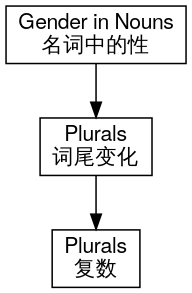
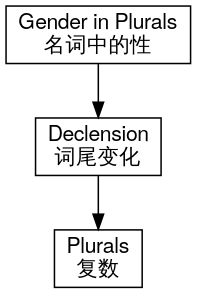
node "Gender in Nouns 名词中的性": label "Gender in Nouns 名词中的性" -> "Gender in Plurals 名词中的性"
node "Plurals 词尾变化": label "Plurals 词尾变化" -> "Declension 词尾变化"
